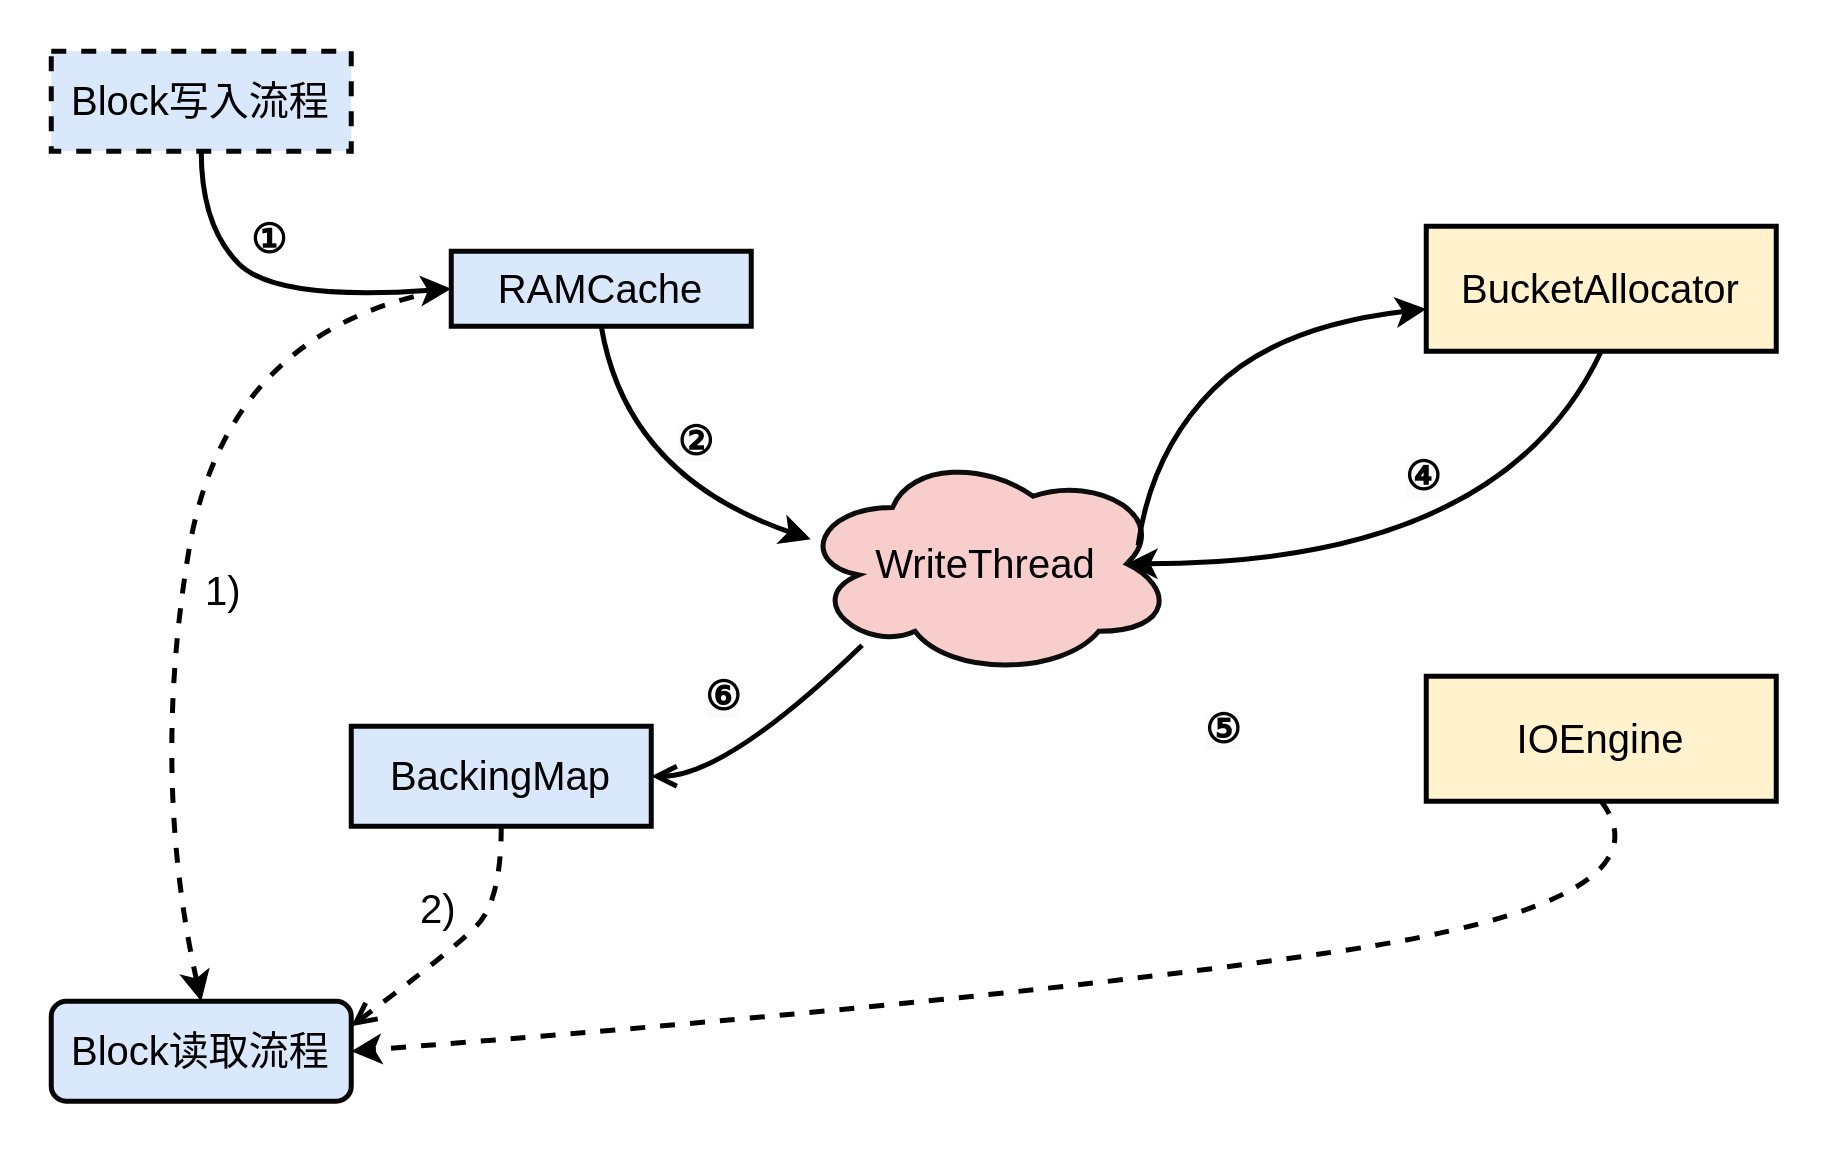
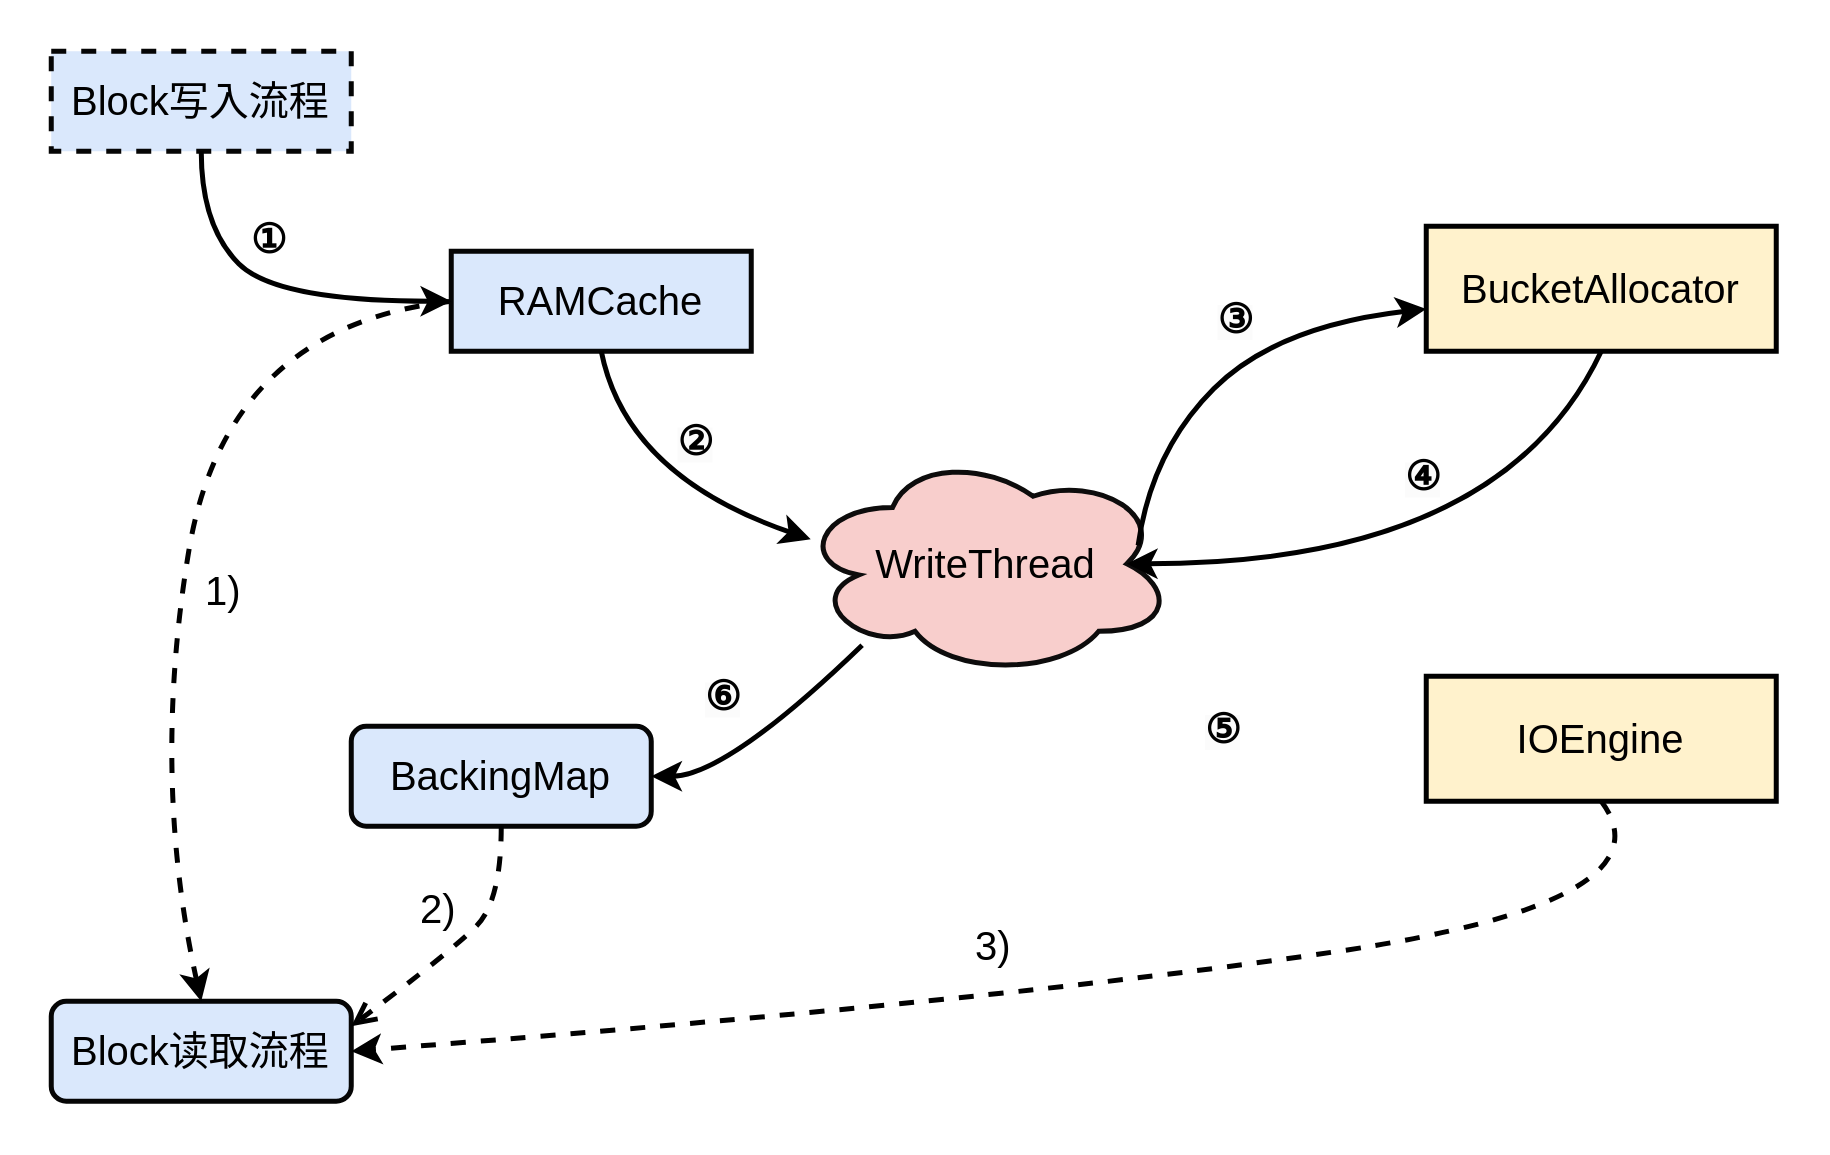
node "RAMCache": size 300x75 -> 300x100
node "③": added
edge "WriteThread" -> "BackingMap": arrowhead open -> classic
node "BackingMap": shape rectangle -> rounded rectangle
node "3)": added
